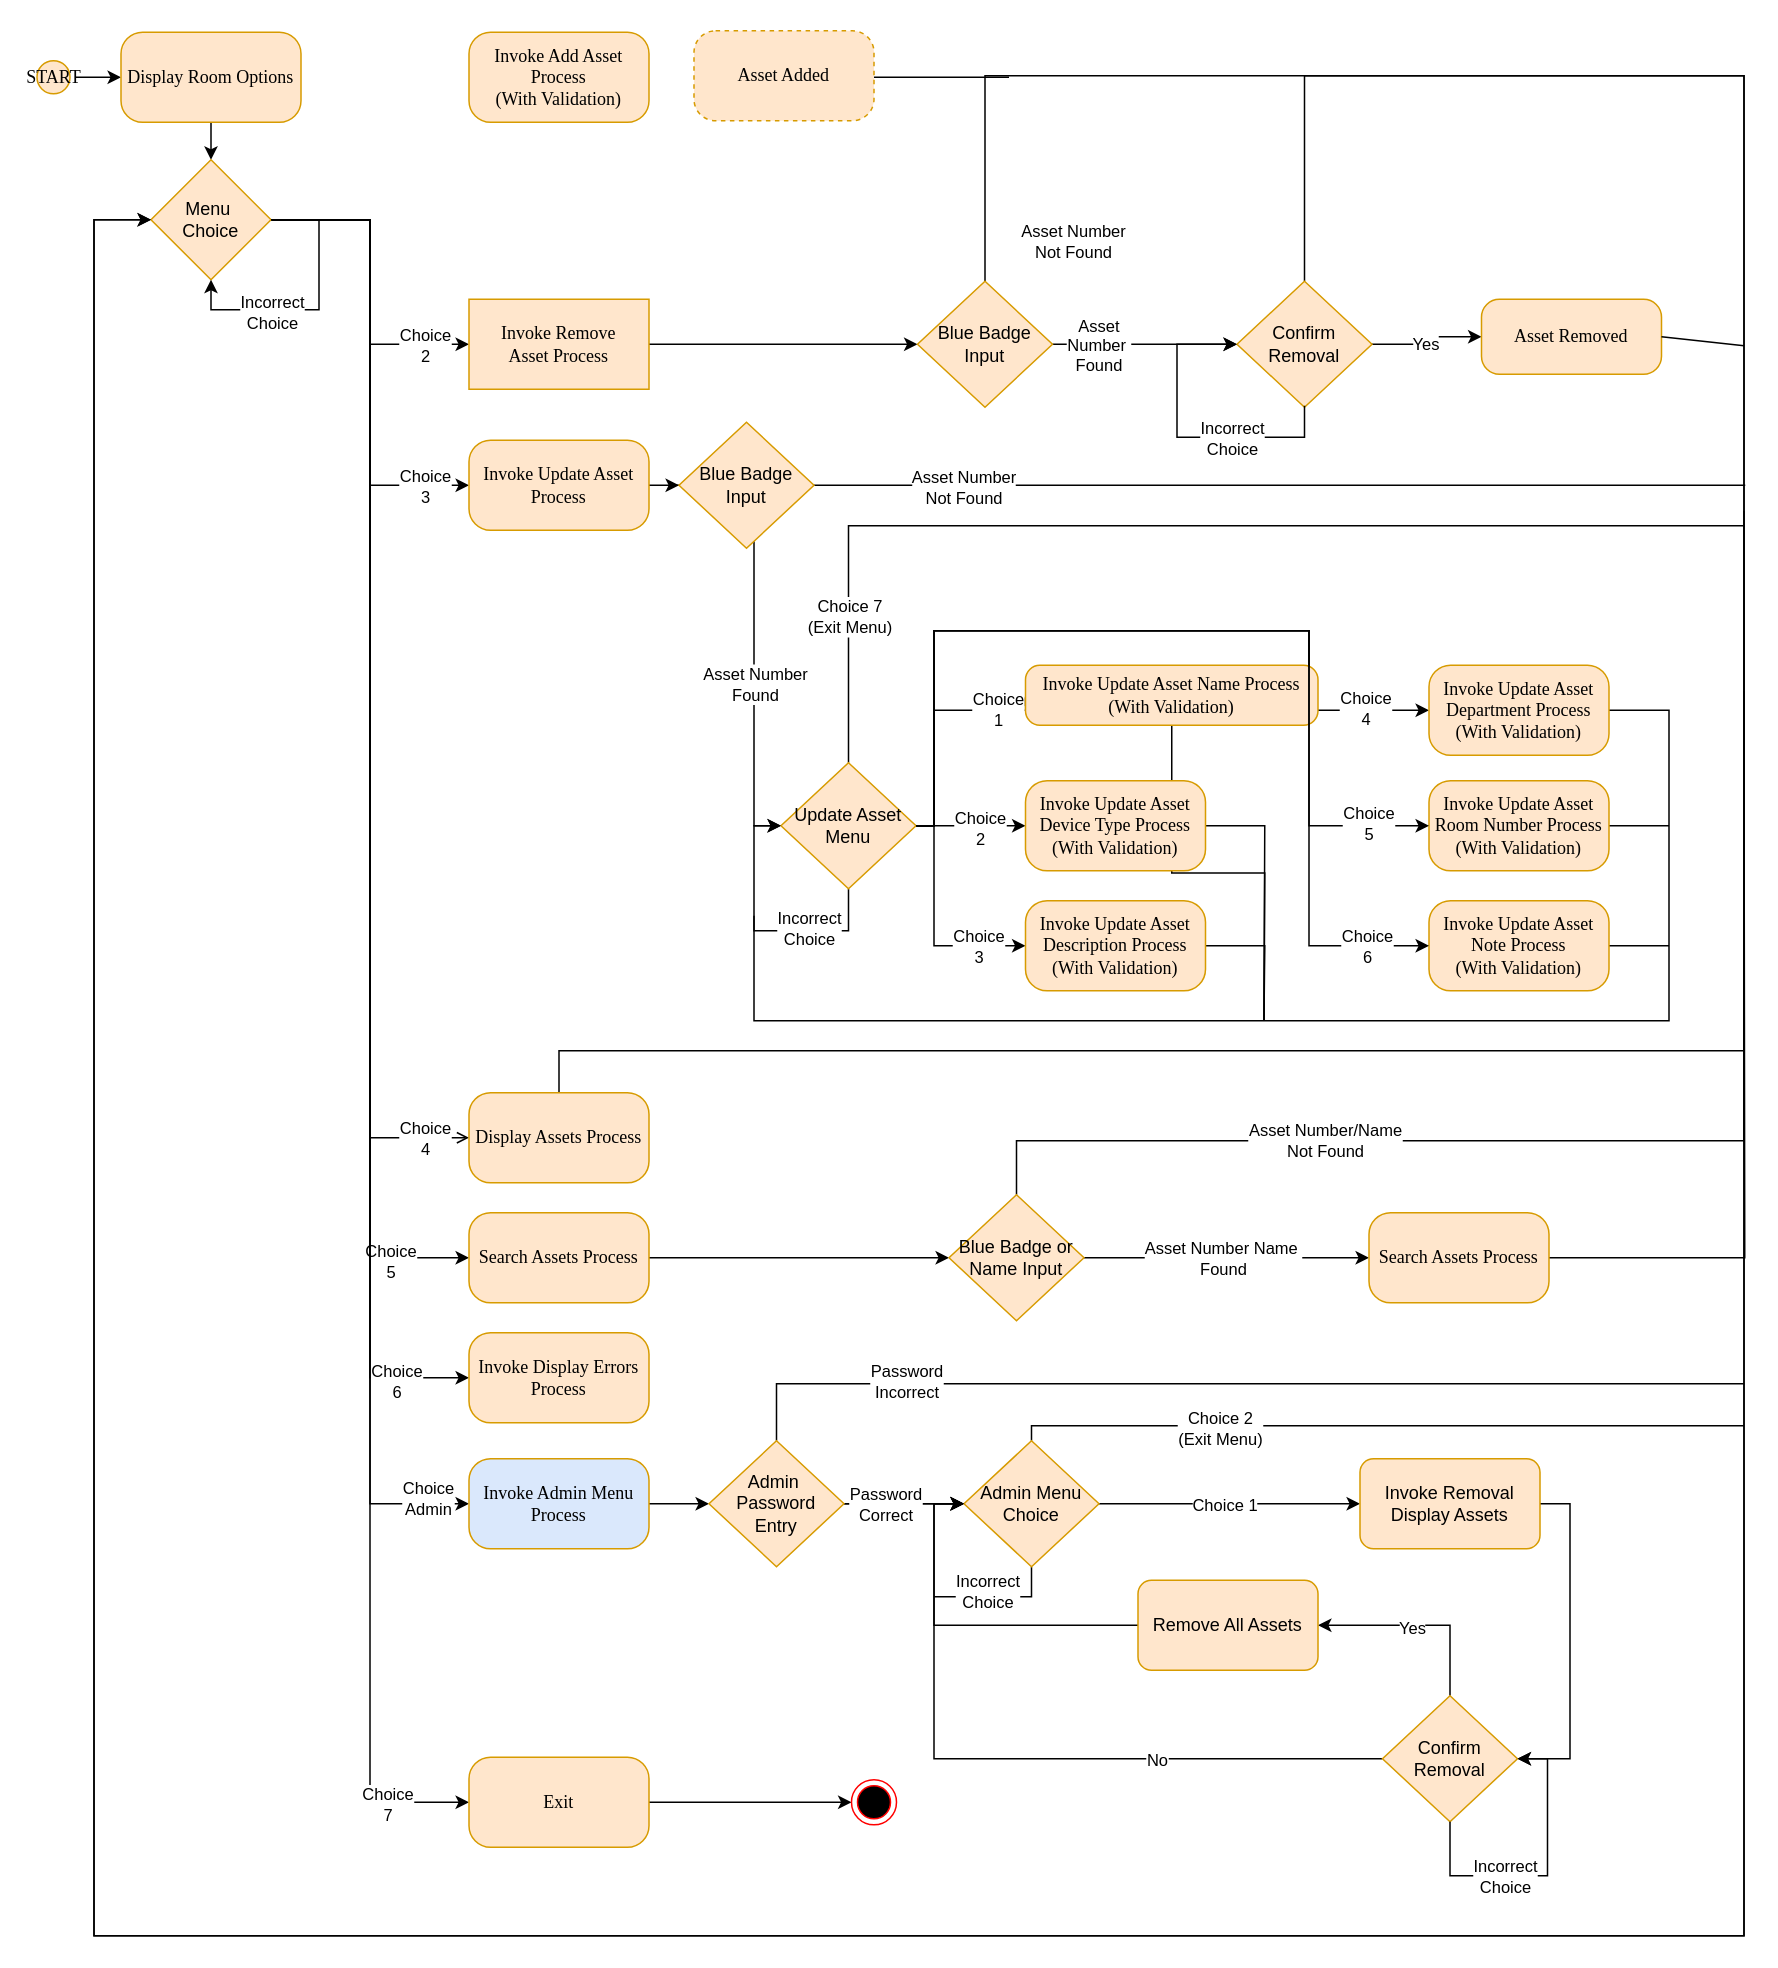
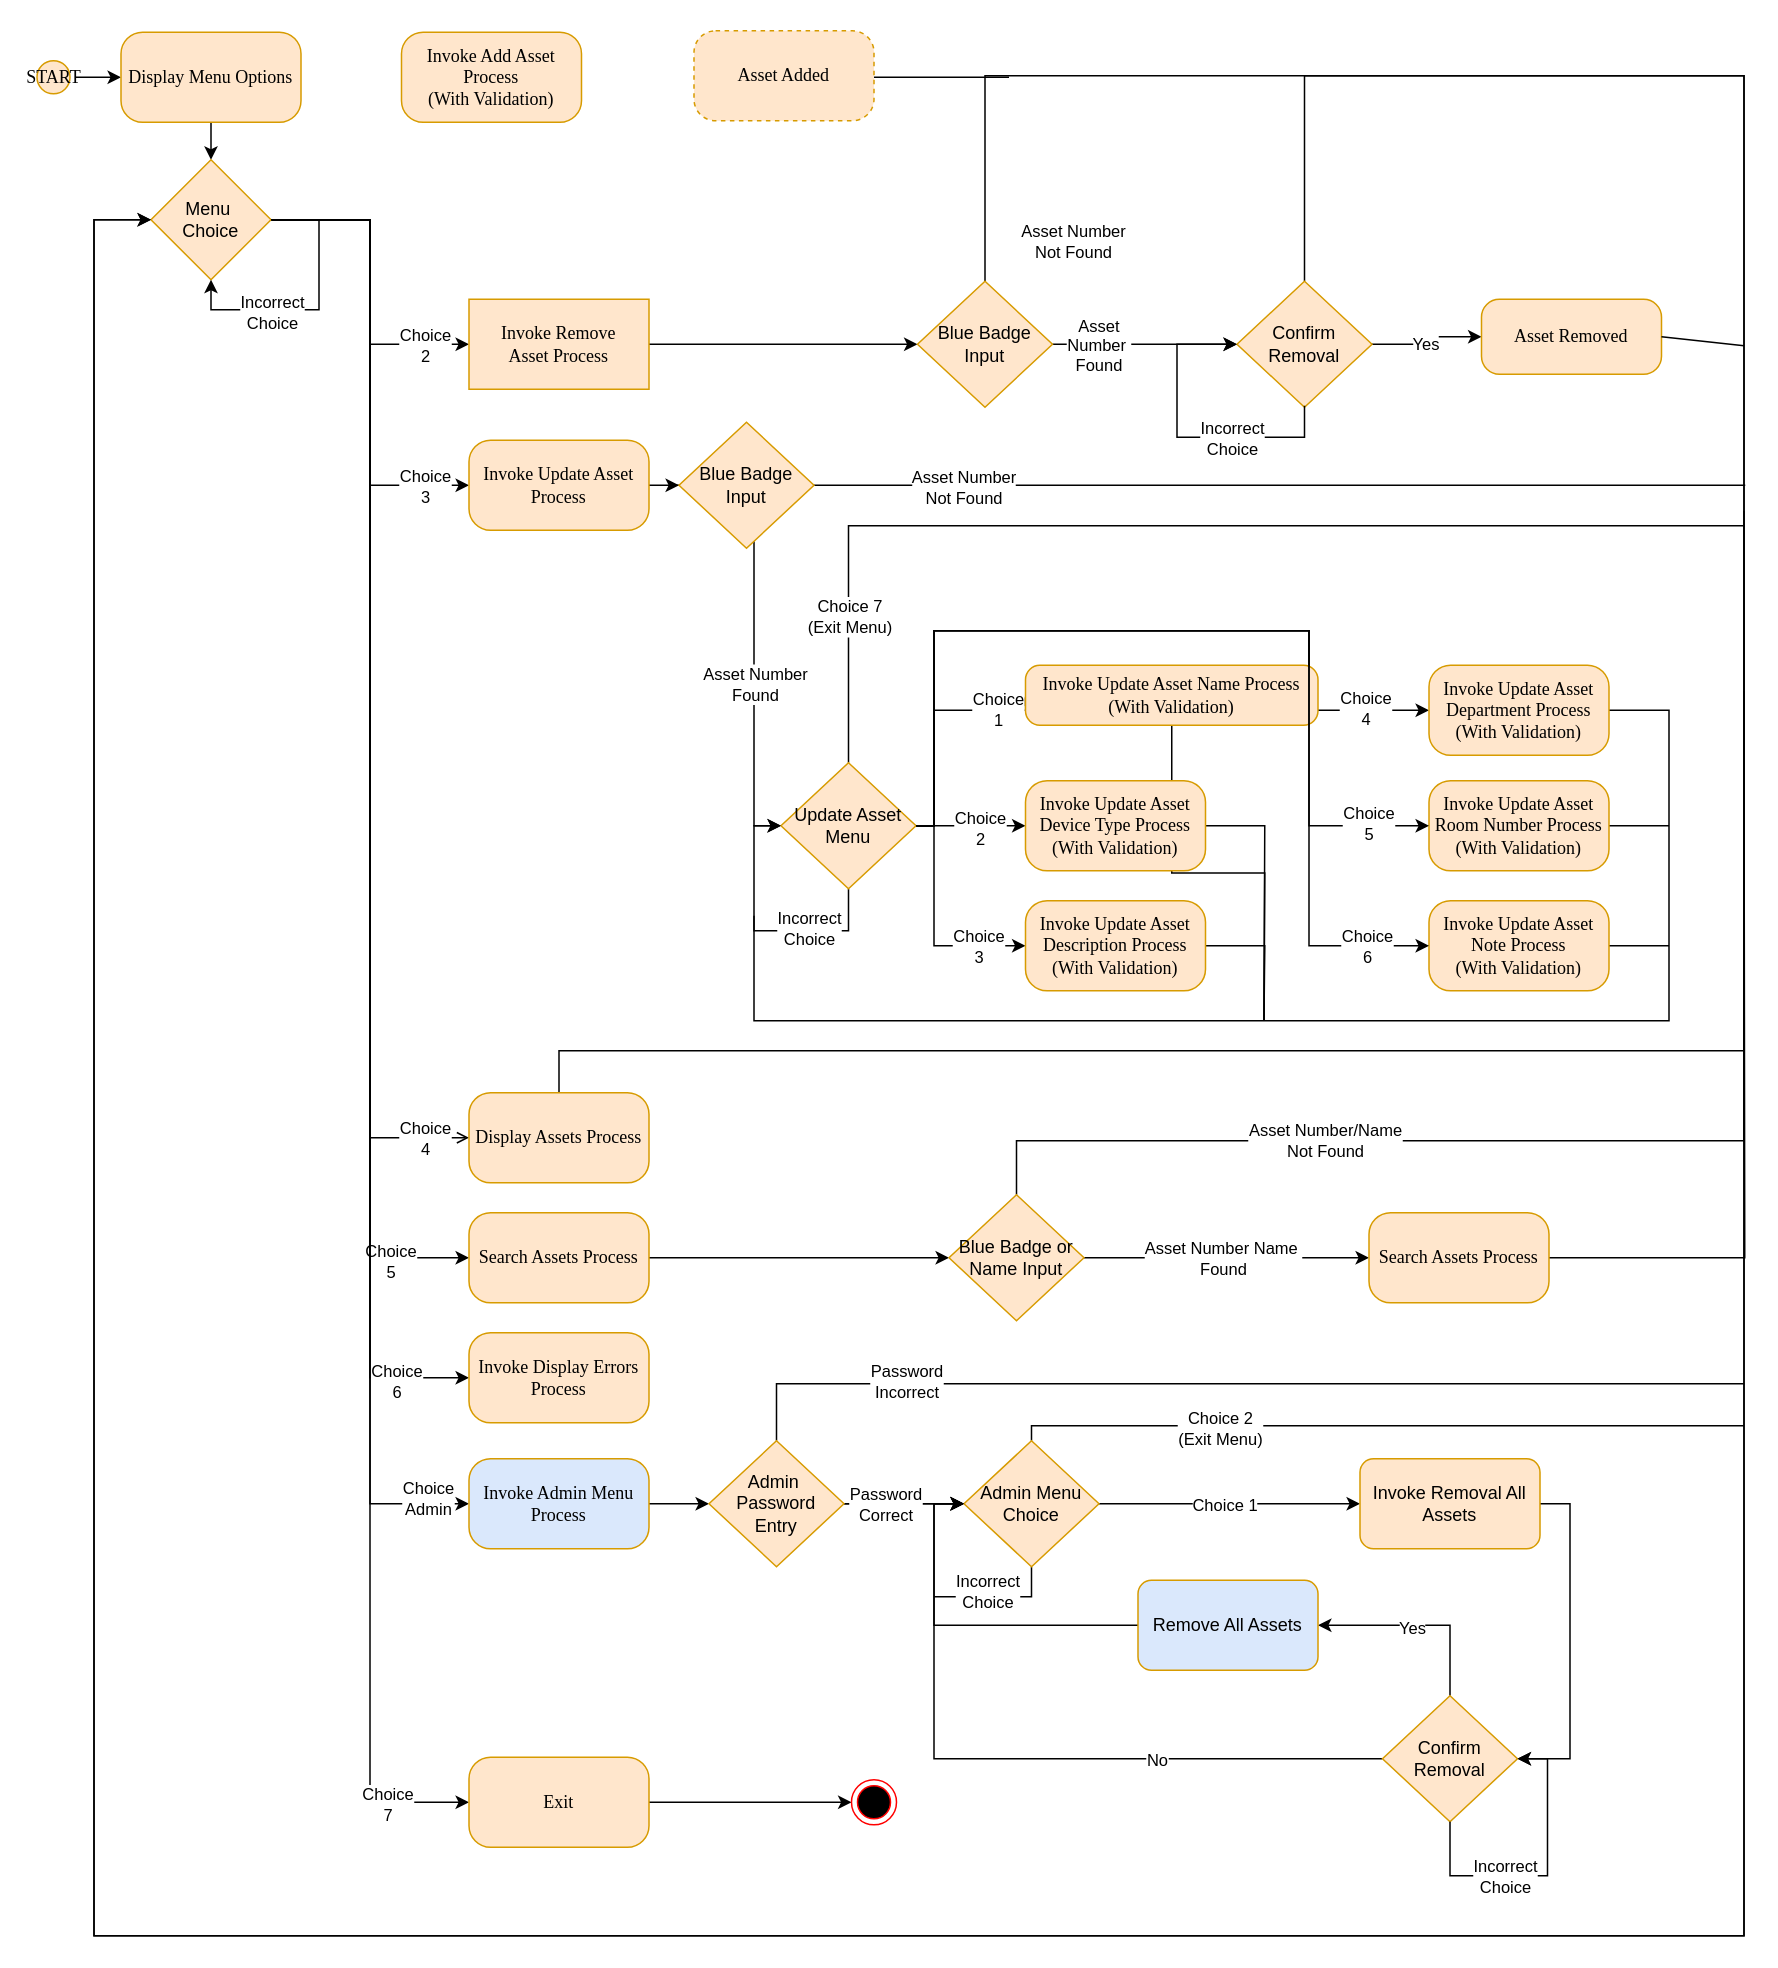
node "Display Room Options": label "Display Room Options" -> "Display Menu Options"
node "Invoke Add Asset Process (With Validation)": moved (559, 77) -> (491, 77)
node "Invoke Removal Display Assets": label "Invoke Removal Display Assets" -> "Invoke Removal All Assets"
node "Remove All Assets": fillcolor #ffe6cc -> #dae8fc
